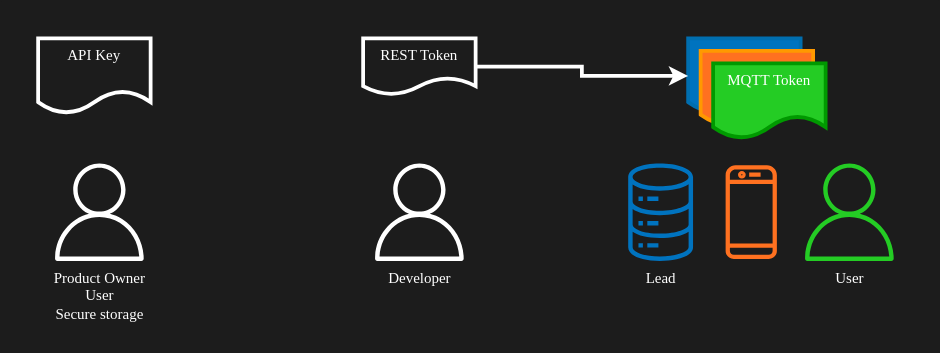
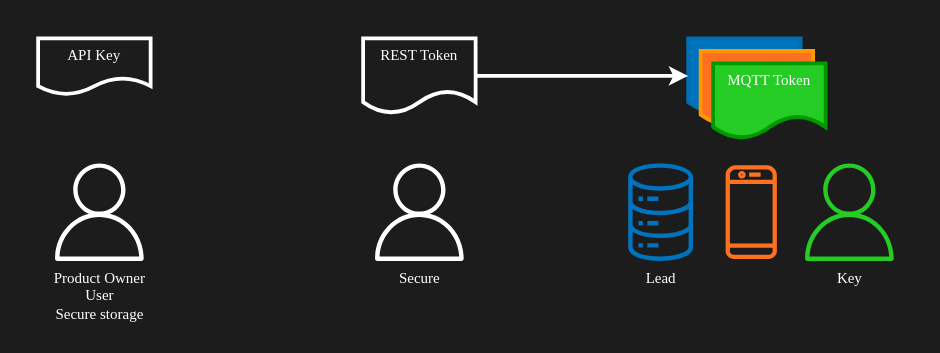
node "REST Token": size 113x56 -> 113x75
node "API Key": size 113x75 -> 113x56
node "Developer": label "Developer" -> "Secure"
node "User": label "User" -> "Key"
